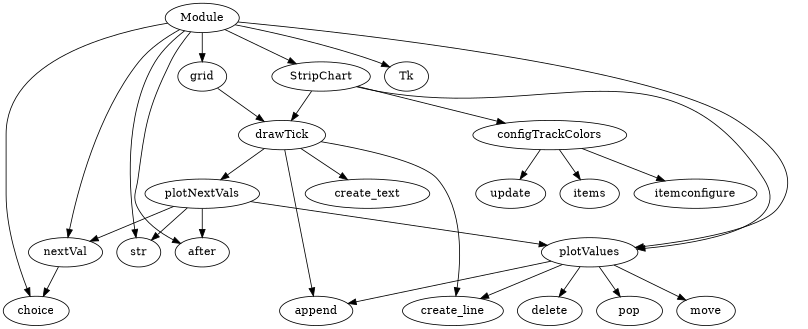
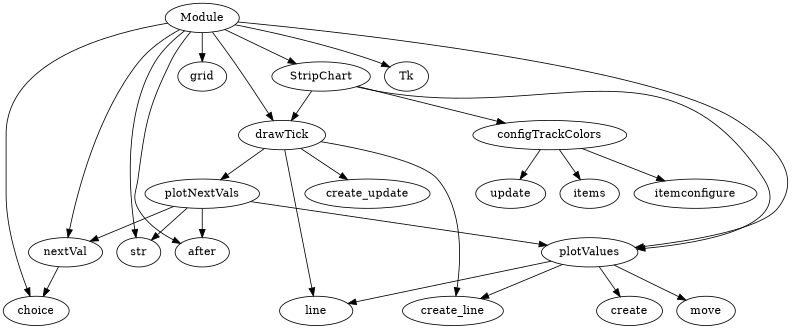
edge "grid" -> "drawTick": now "Module" -> "drawTick"
node "create_text": label "create_text" -> "create_update"
node "append": label "append" -> "line"
node "delete": removed
node "pop": label "pop" -> "create"
